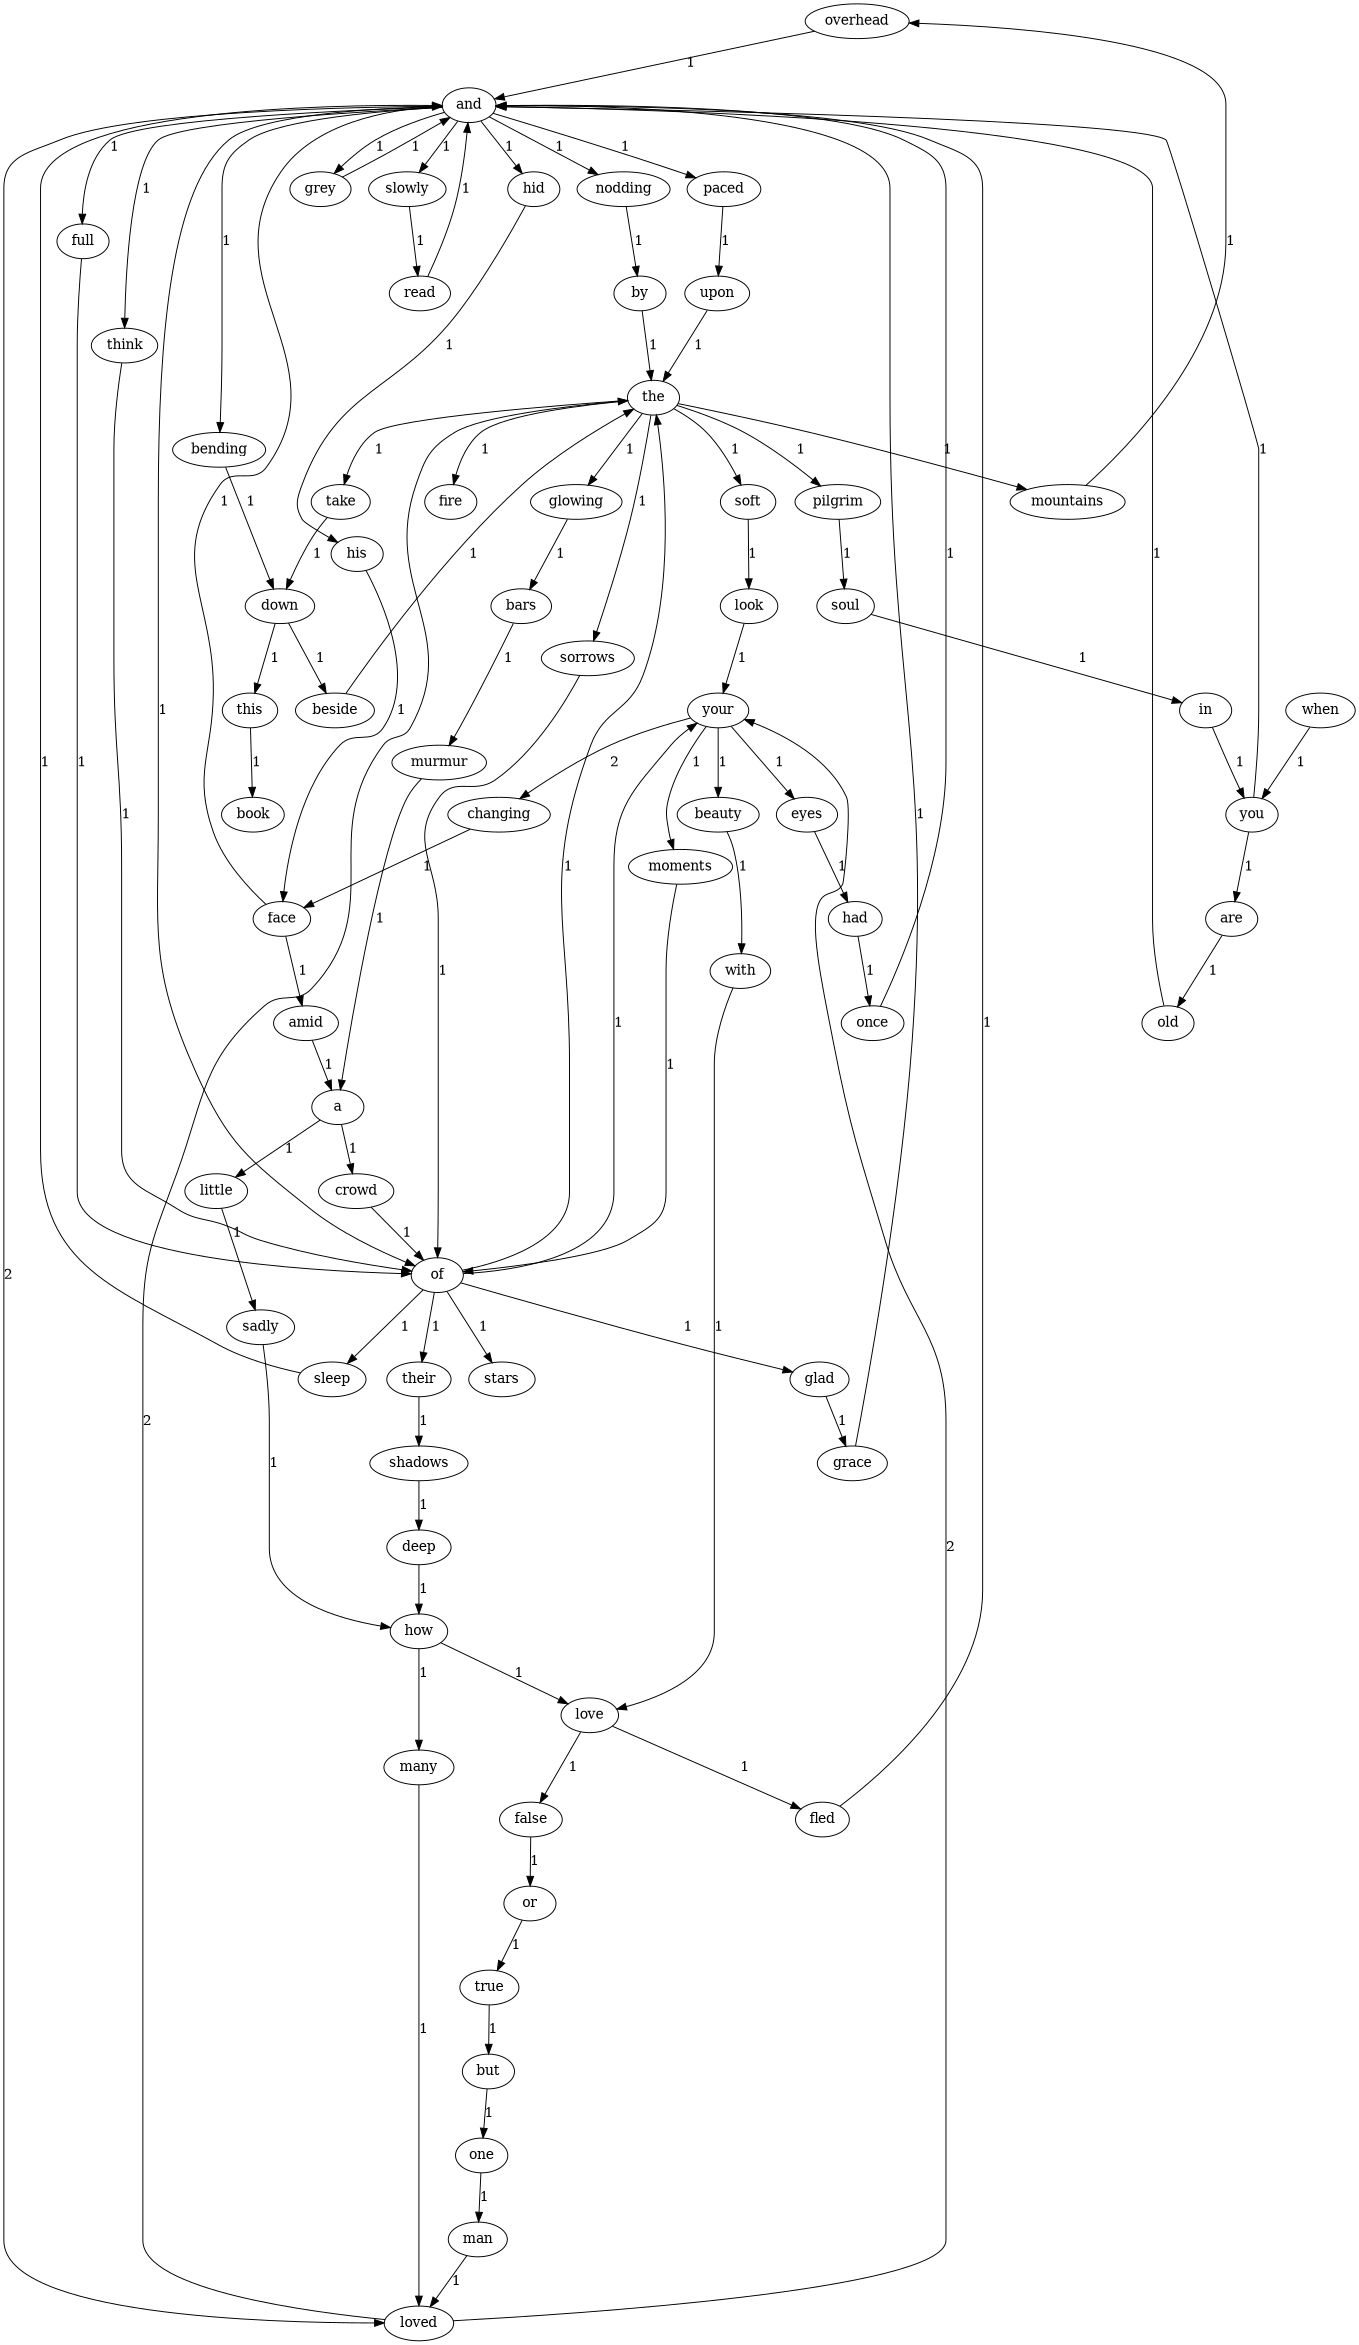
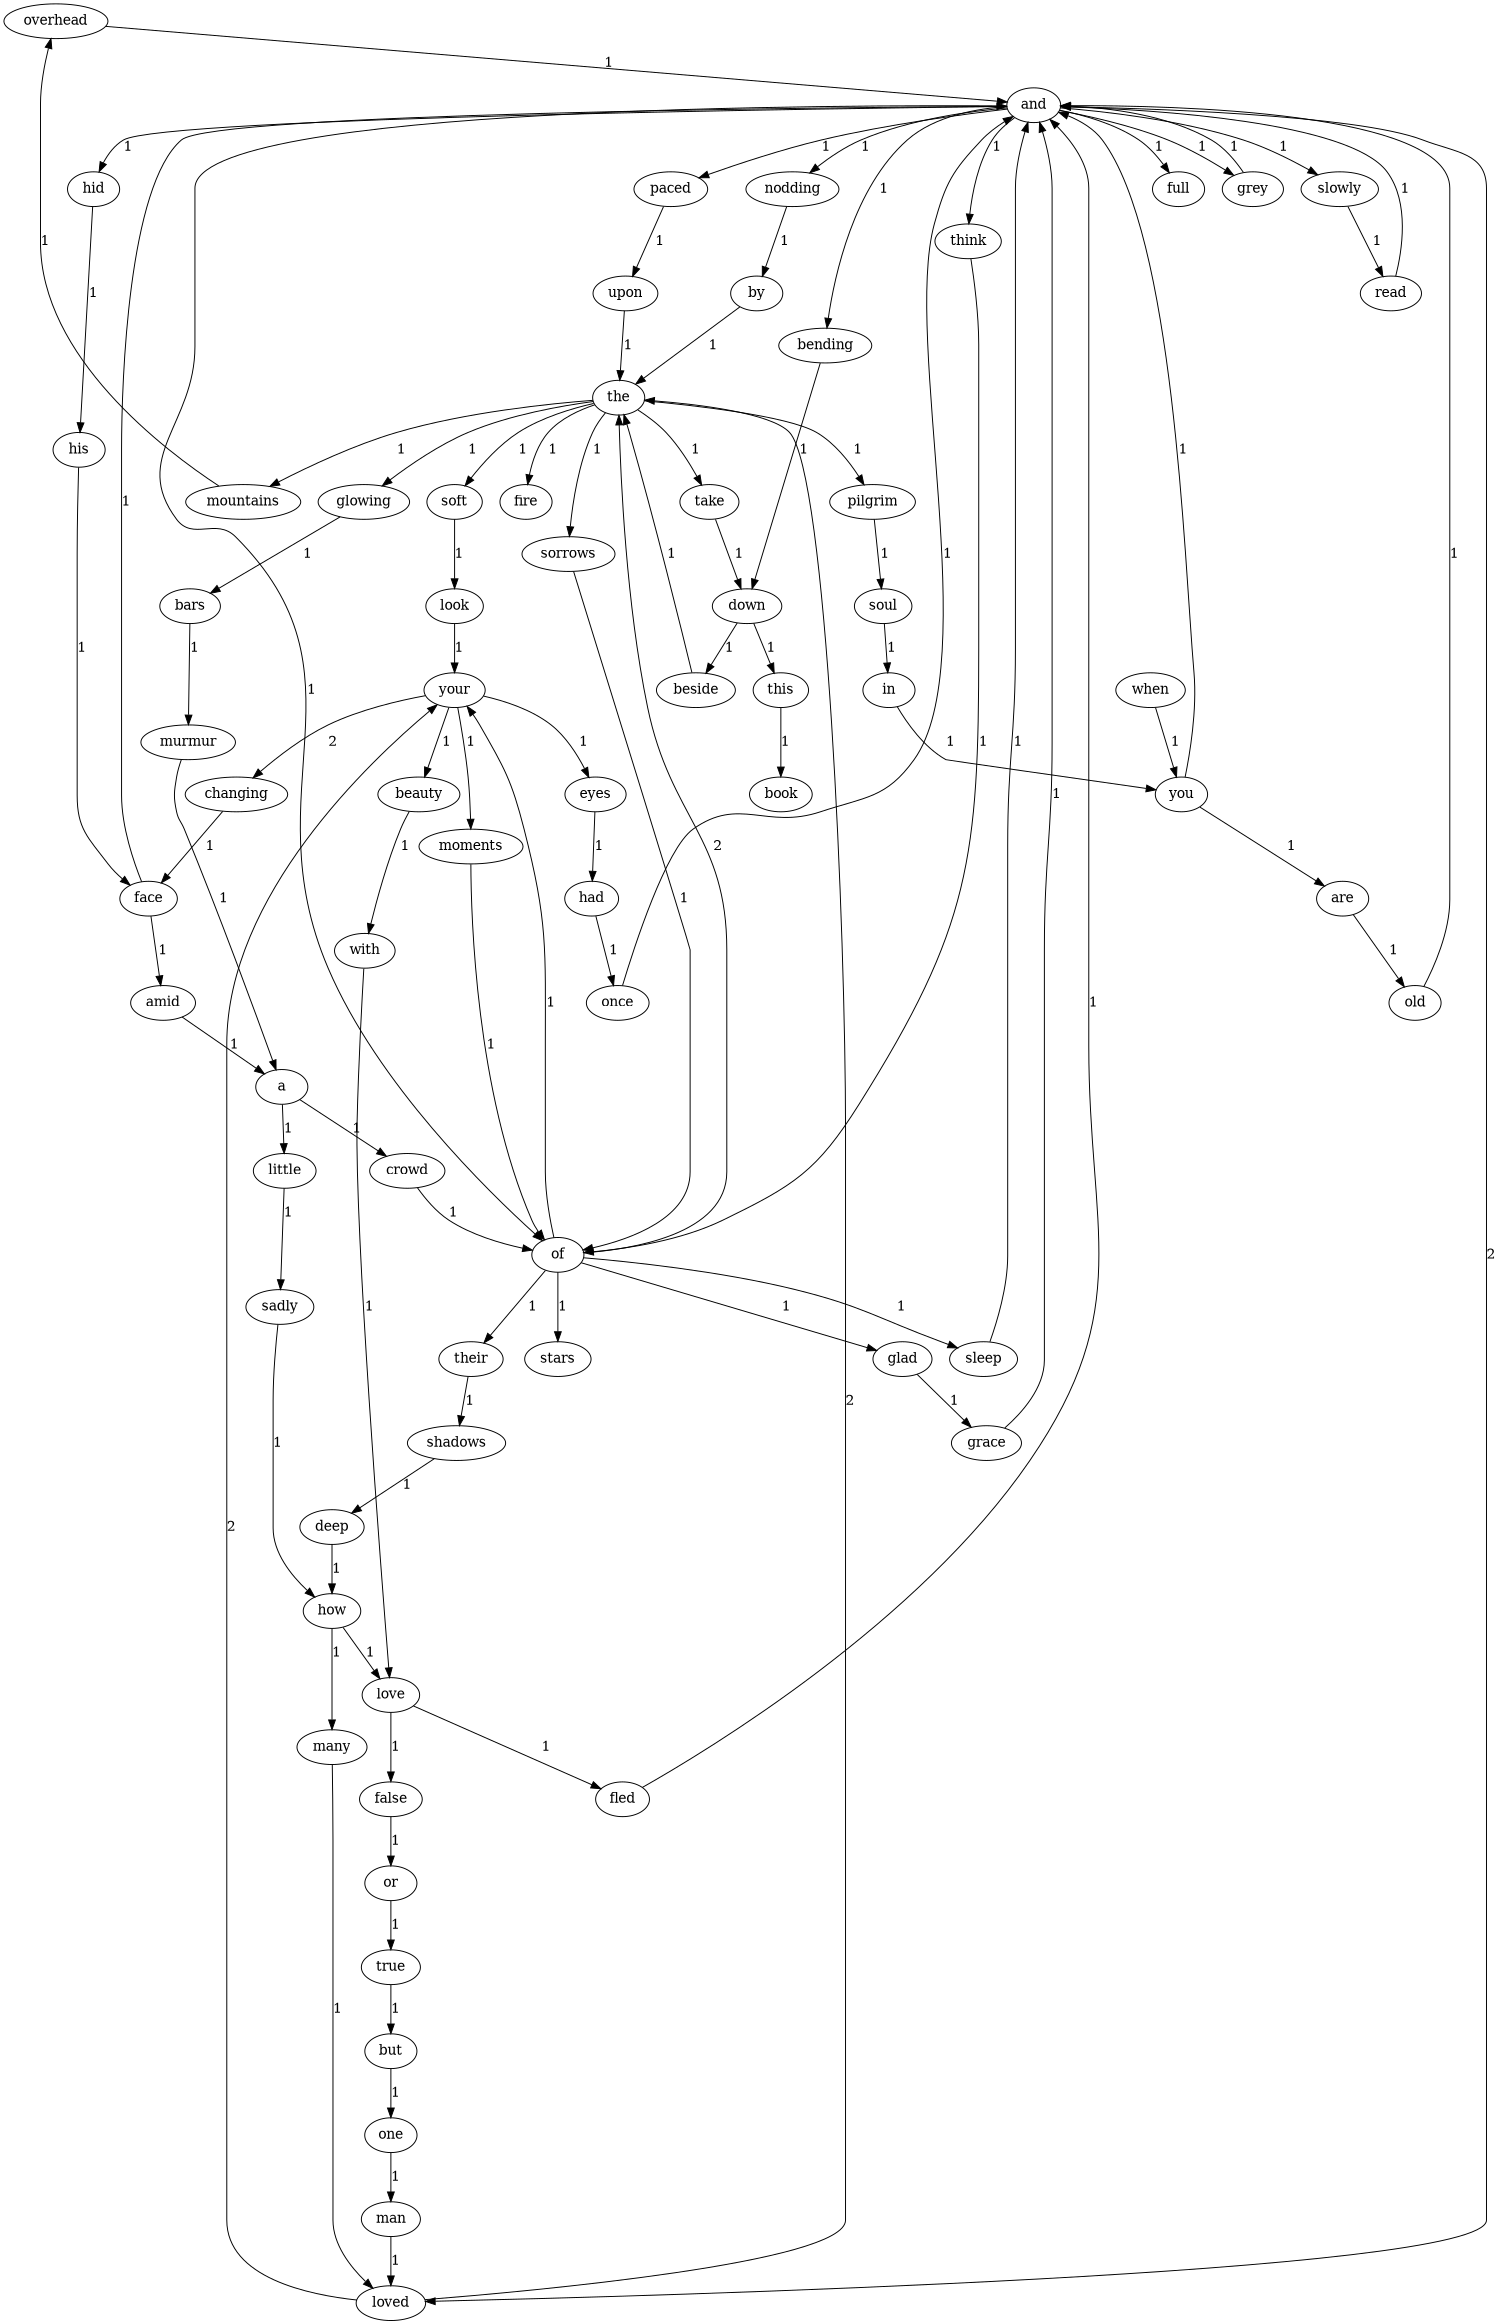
edge "of" -> "the": label "1" -> "2"
edge "full" -> "of": removed, label "1"
